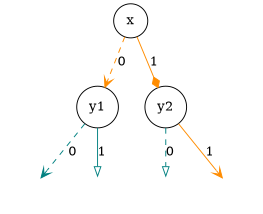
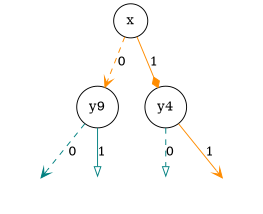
node "y1": label "y1" -> "y9"
node "y2": label "y2" -> "y4"
